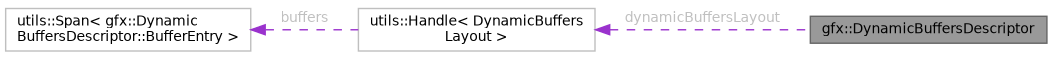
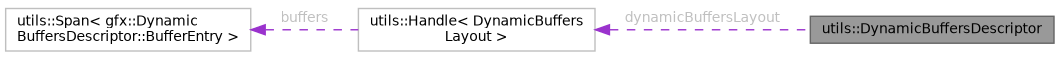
node "gfx::DynamicBuffersDescriptor": label "gfx::DynamicBuffersDescriptor" -> "utils::DynamicBuffersDescriptor"
